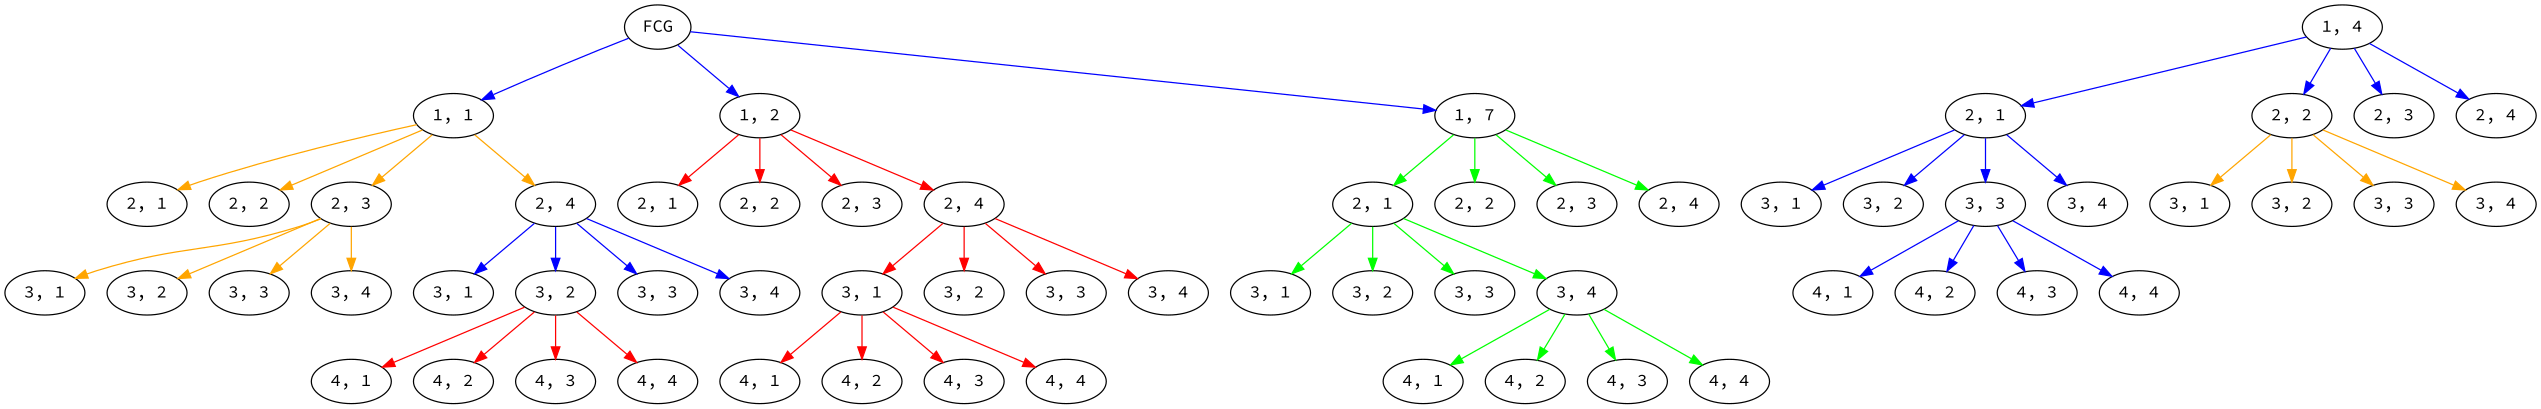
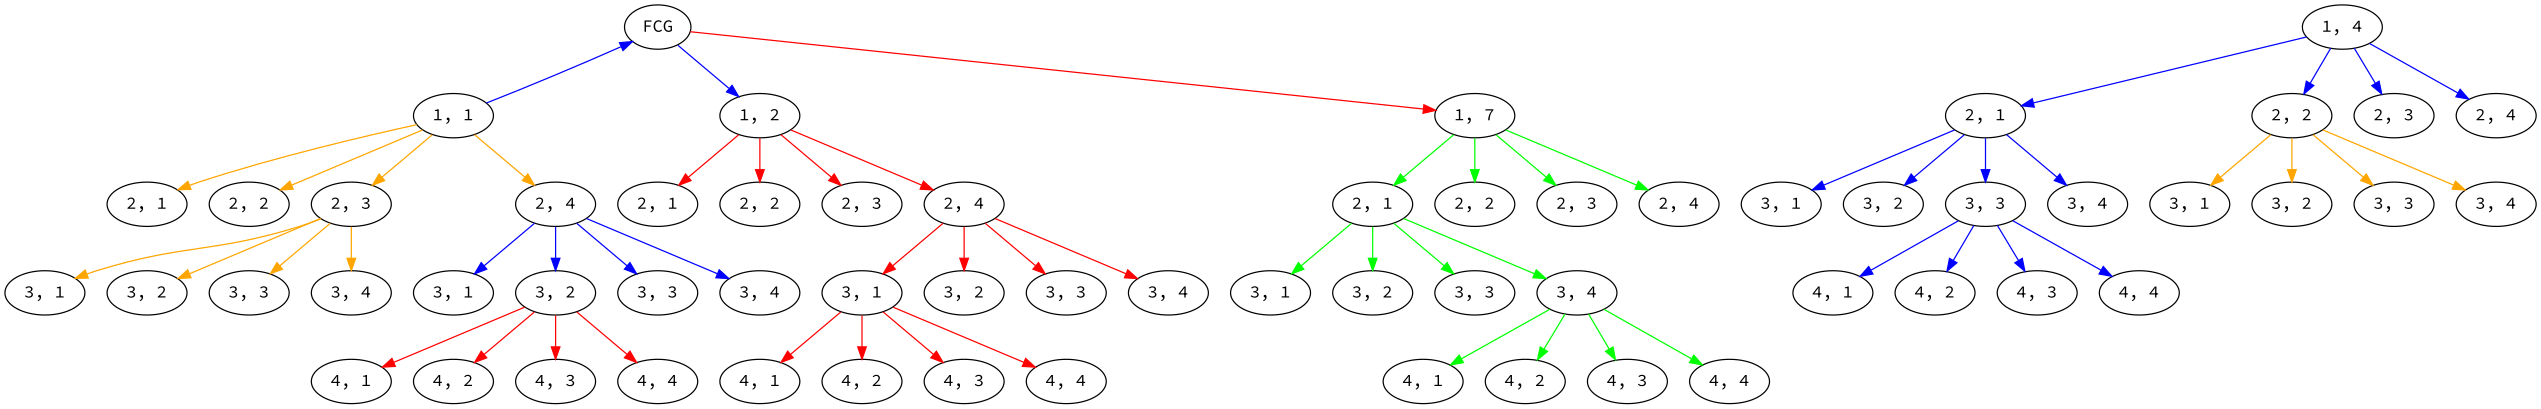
edge "FCG" -> "1, 1": reversed
edge "FCG" -> "1, 7": color blue -> red
